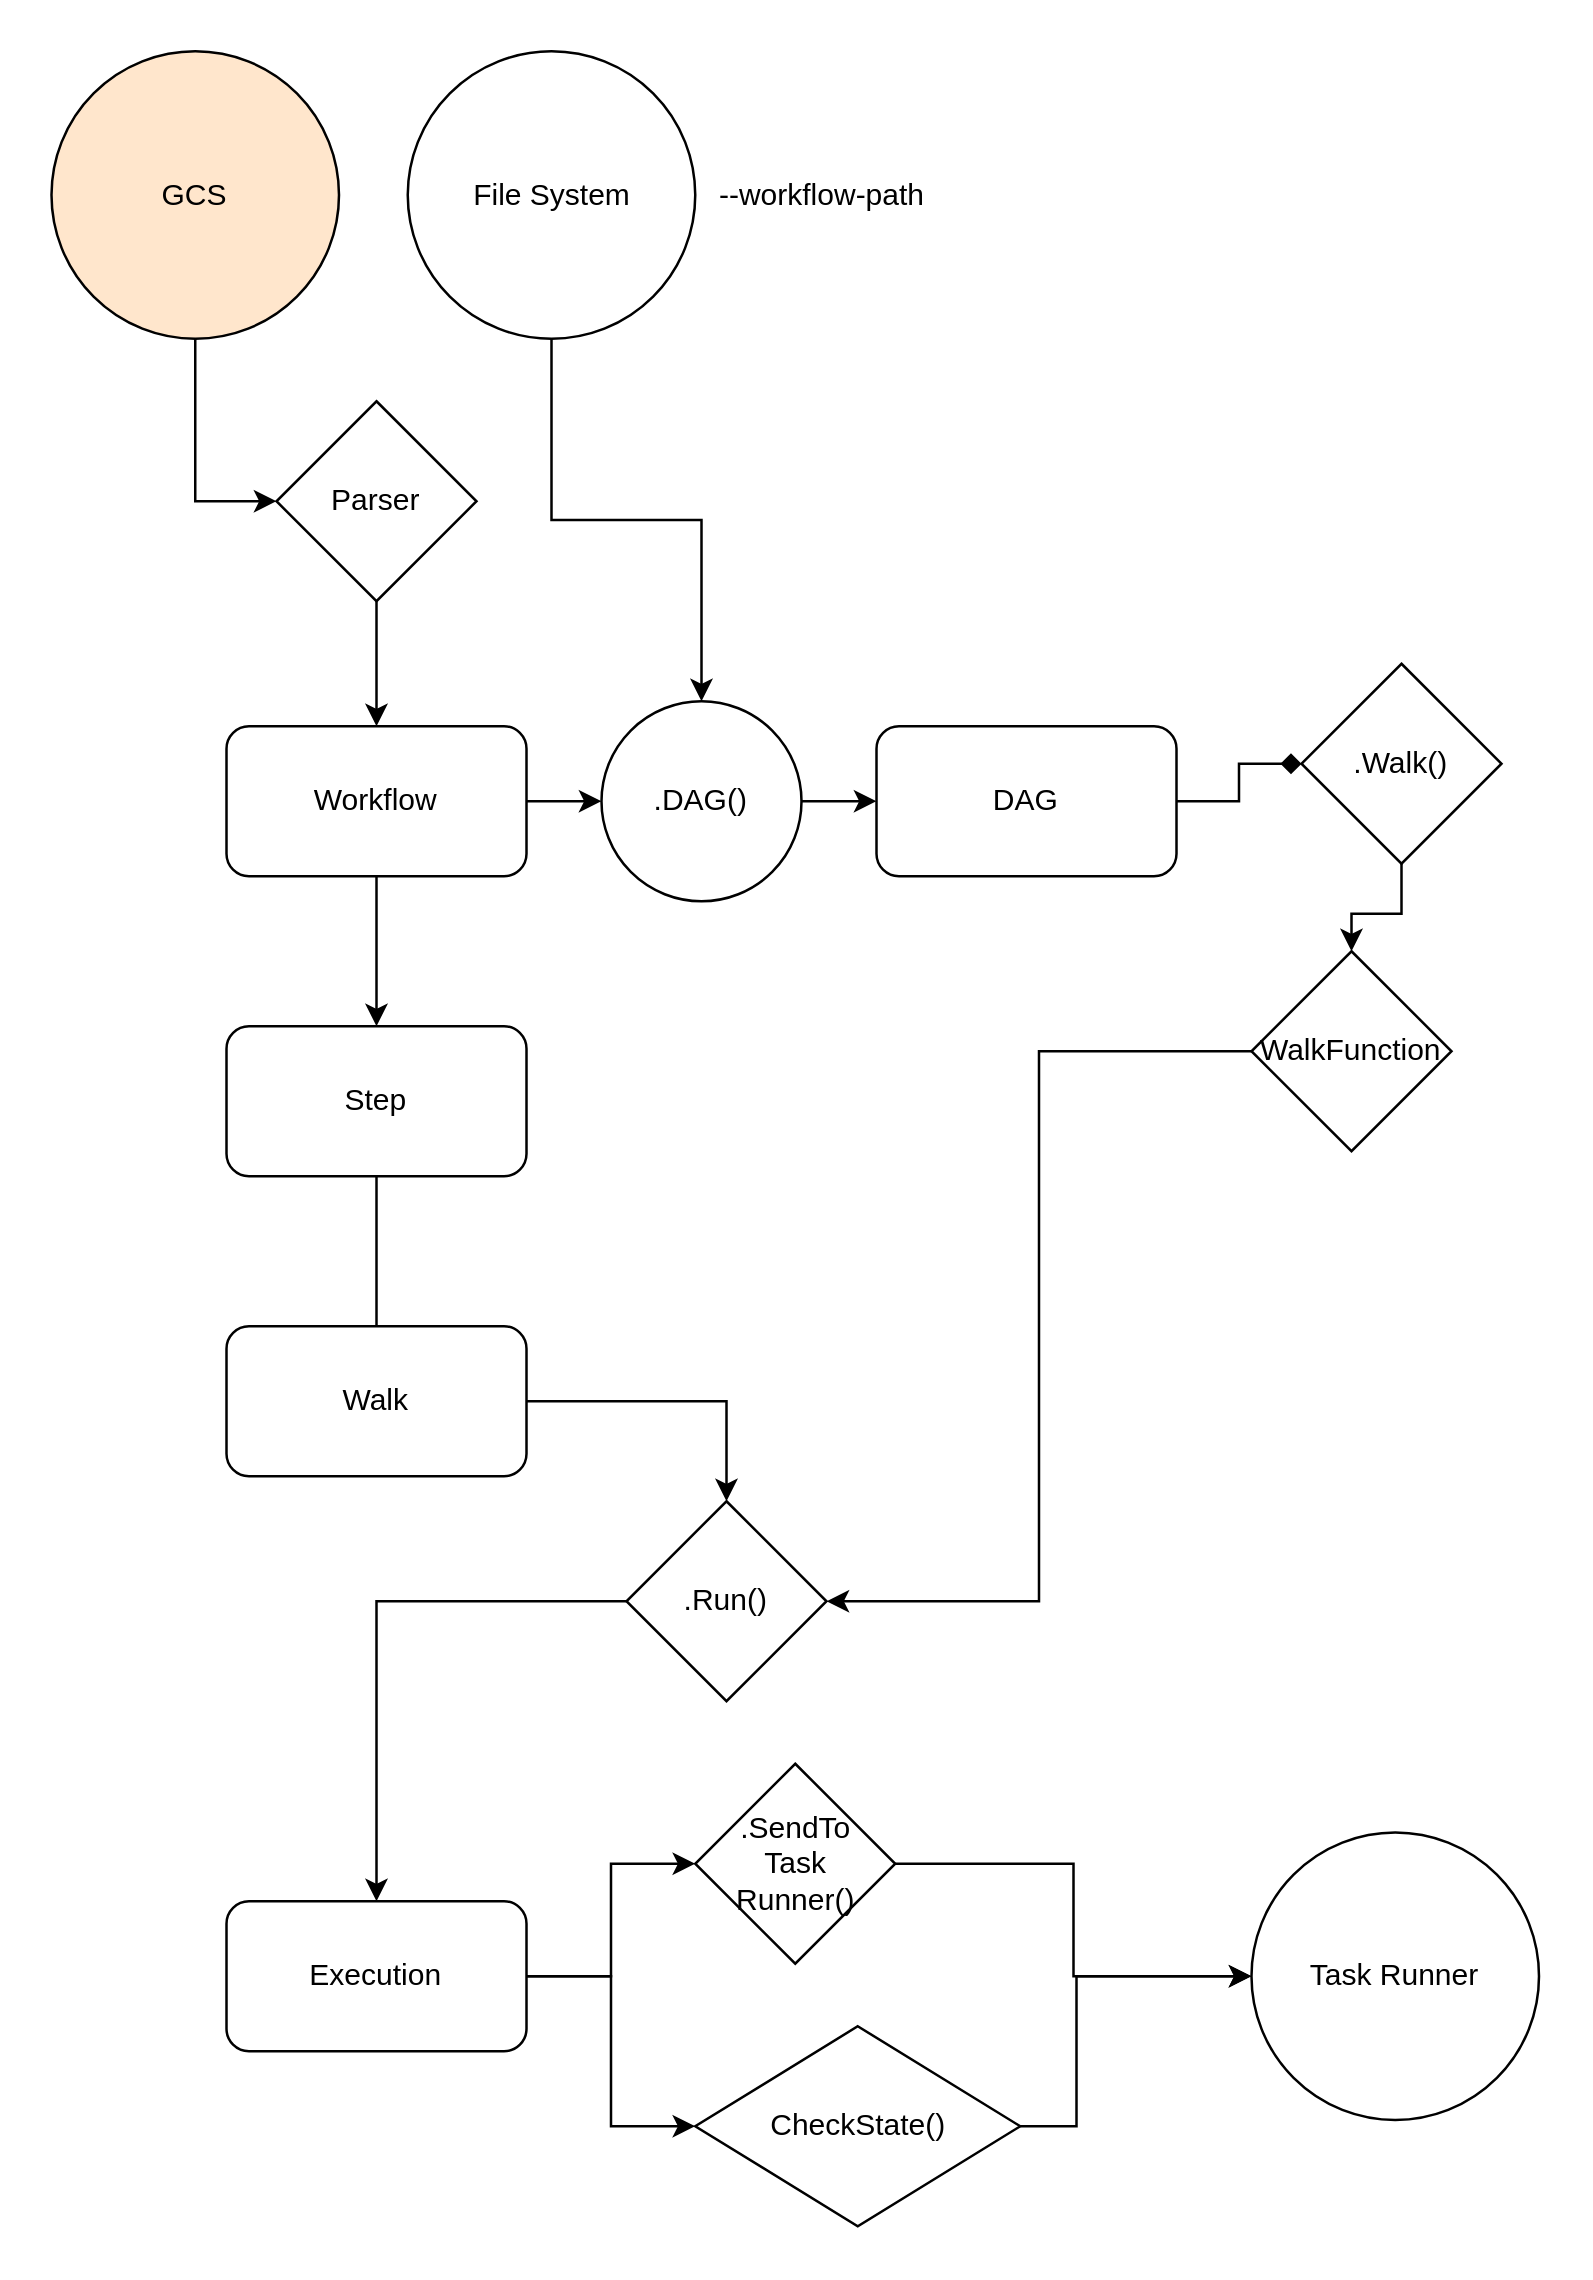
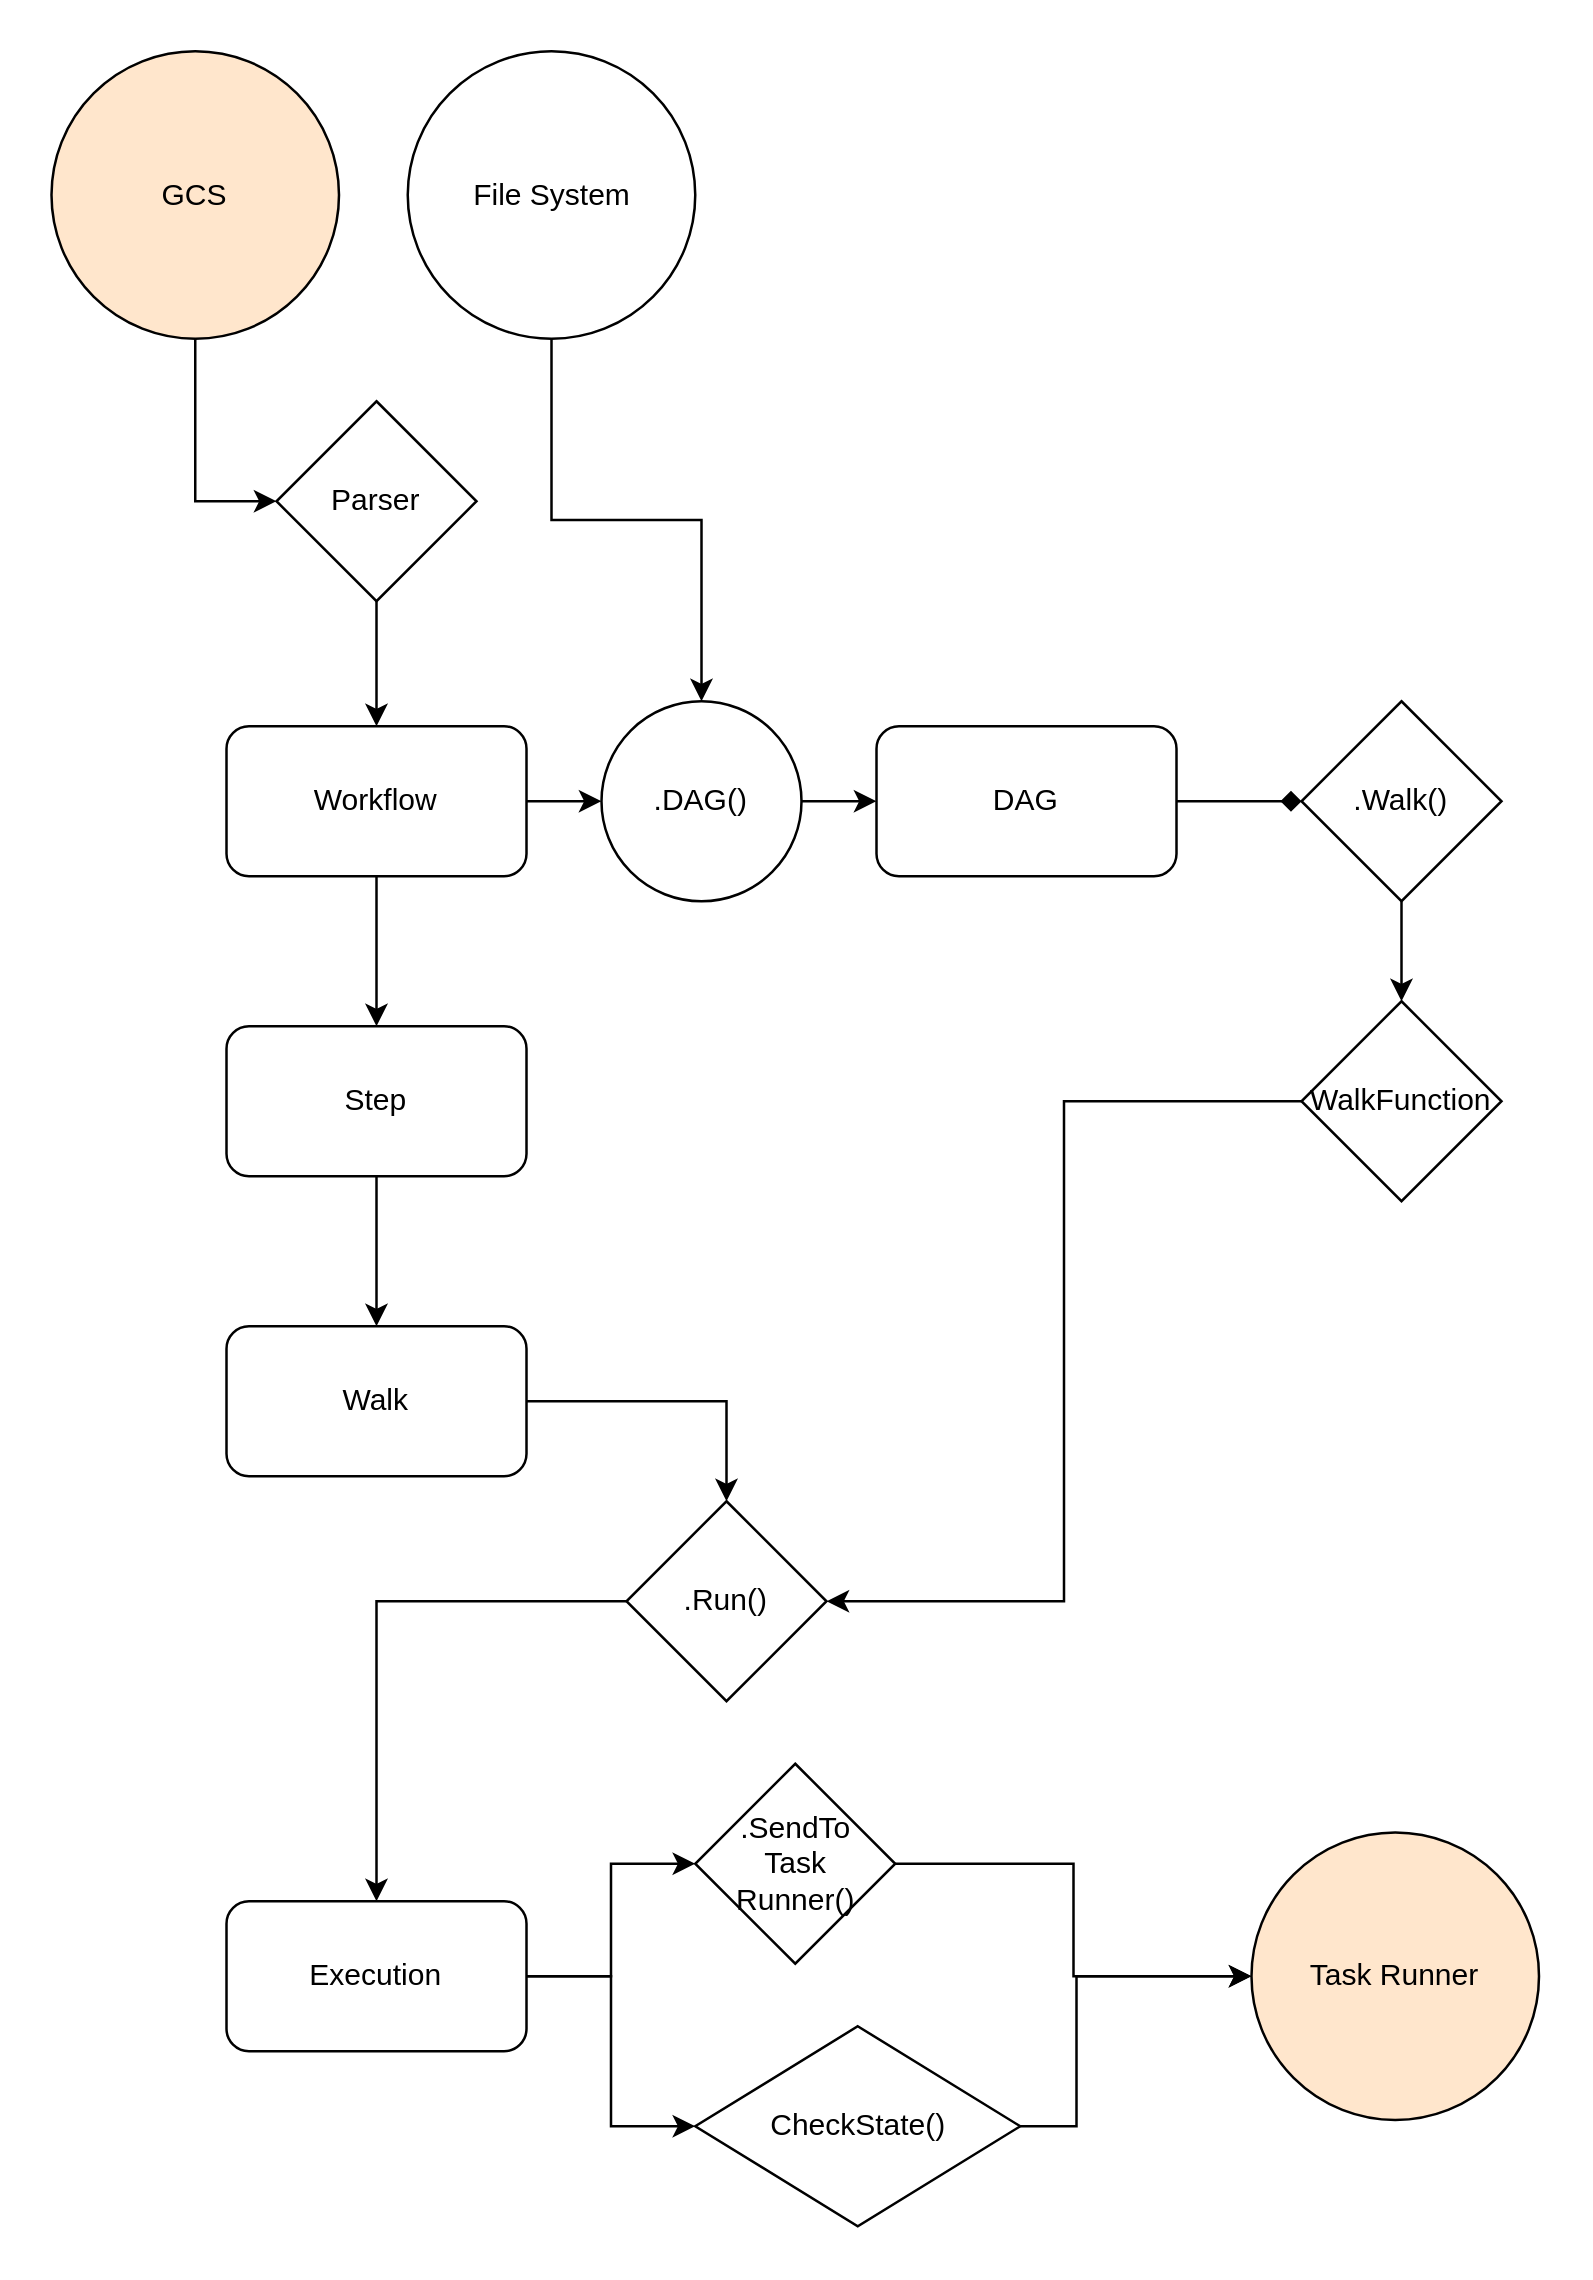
node "--workflow-path": removed
node ".Walk()": moved (1401, 764) -> (1401, 801)
node "WalkFunction": moved (1351, 1051) -> (1401, 1101)
edge "Step" -- "Walk": arrowhead none -> classic
node "Task Runner": fillcolor #ffffff -> #ffe6cc
